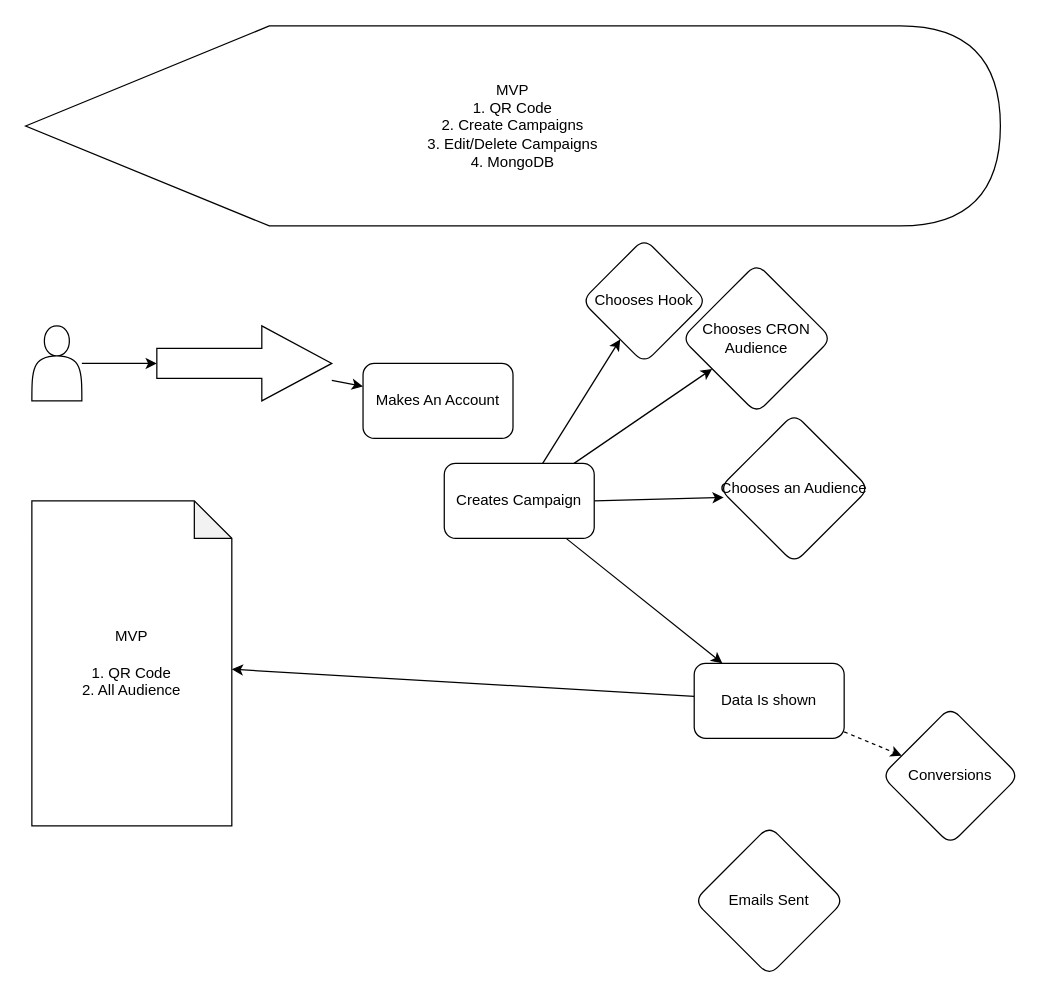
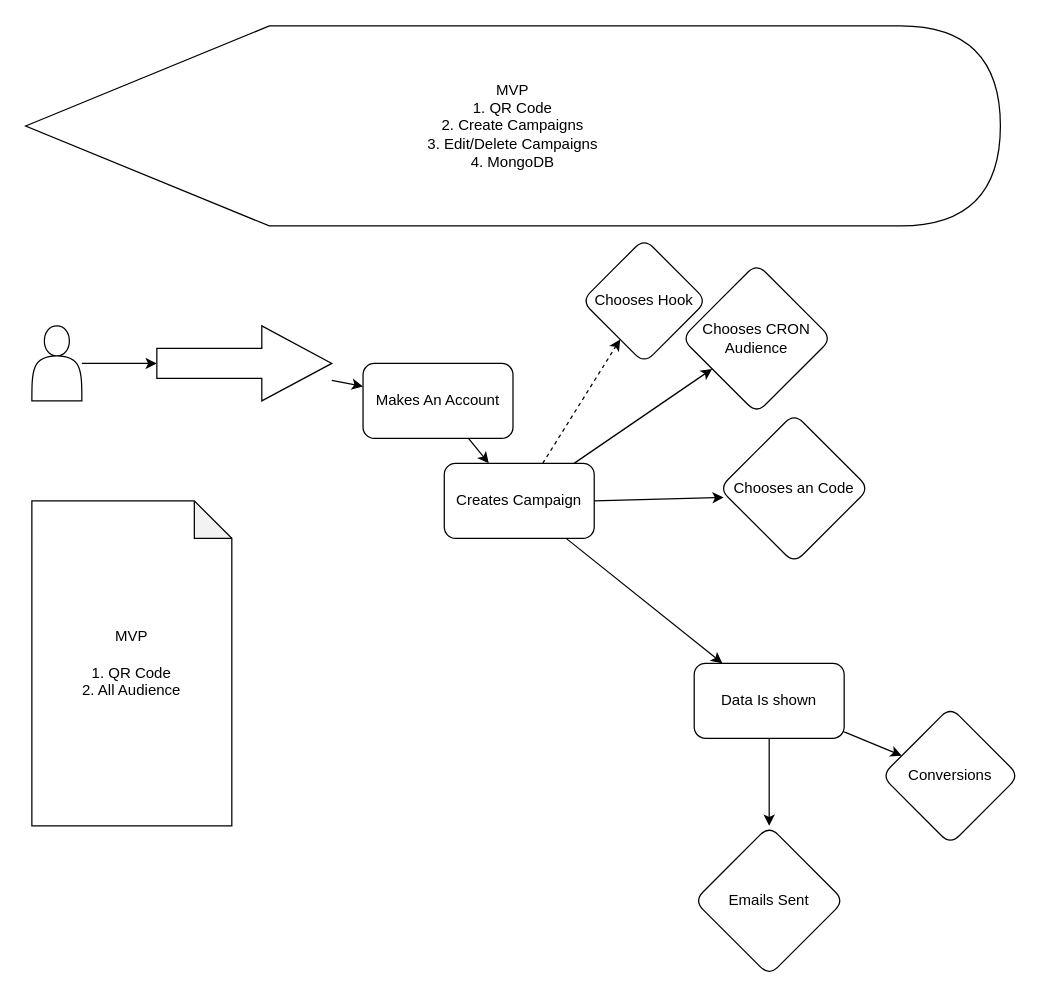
edge "Creates Campaign" -> "Chooses Hook": style solid -> dashed
edge "Makes An Account" -> "Creates Campaign": added
node "Chooses an Audience": label "Chooses an Audience" -> "Chooses an Code"
edge "Data Is shown" -> "MVP 1. QR Code 2. All Audience": now "Data Is shown" -> "Emails Sent"
edge "Data Is shown" -> "Conversions": style dashed -> solid
